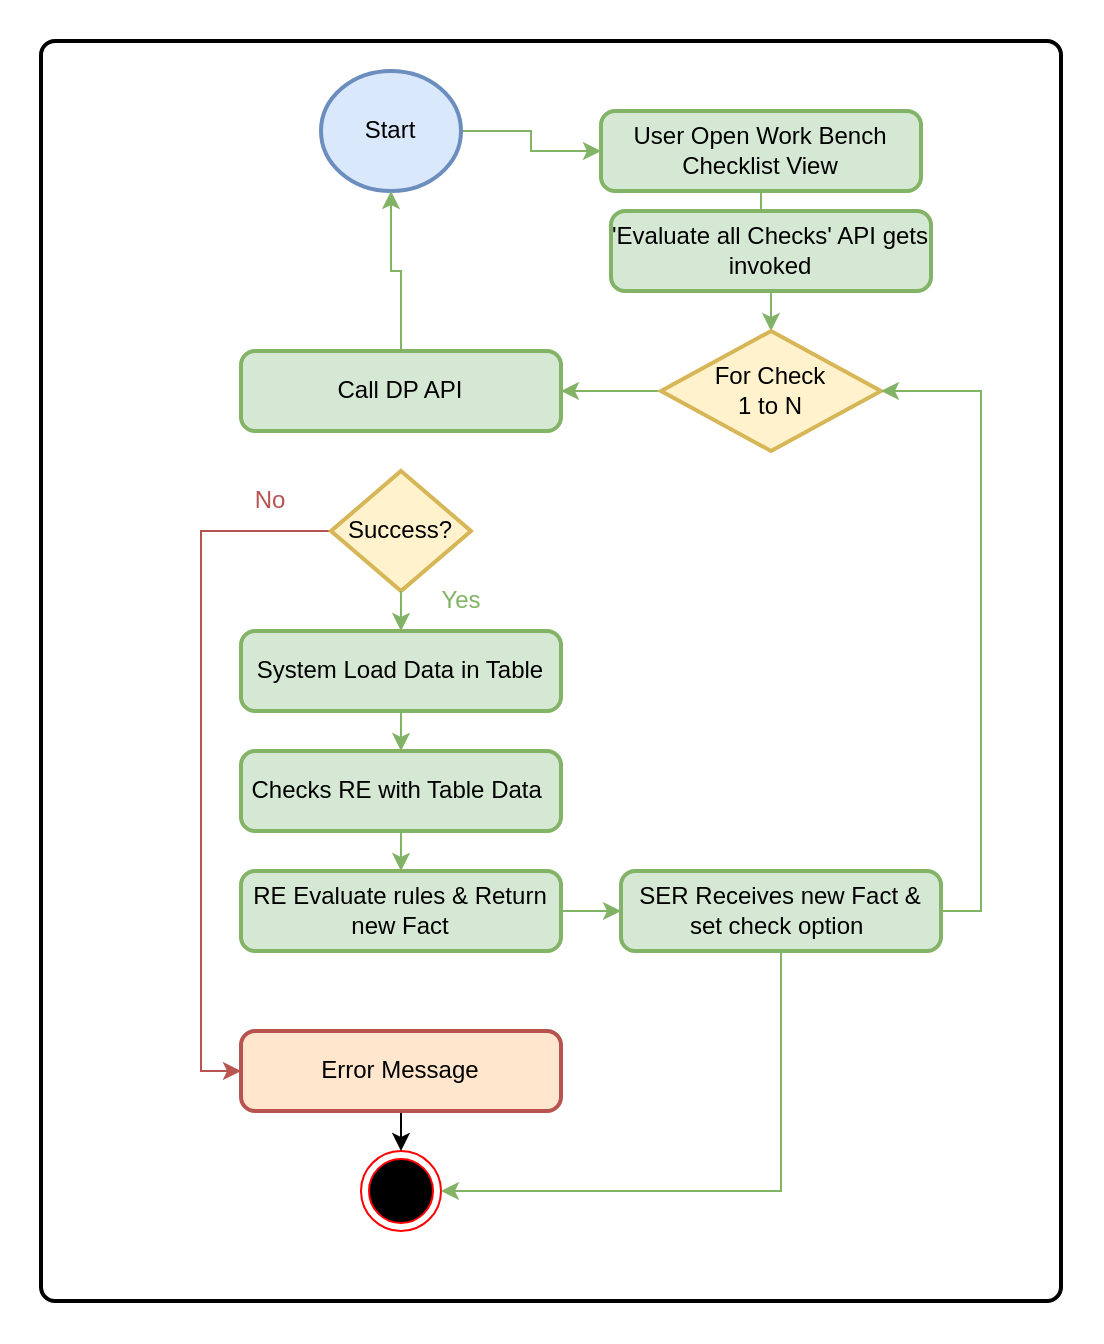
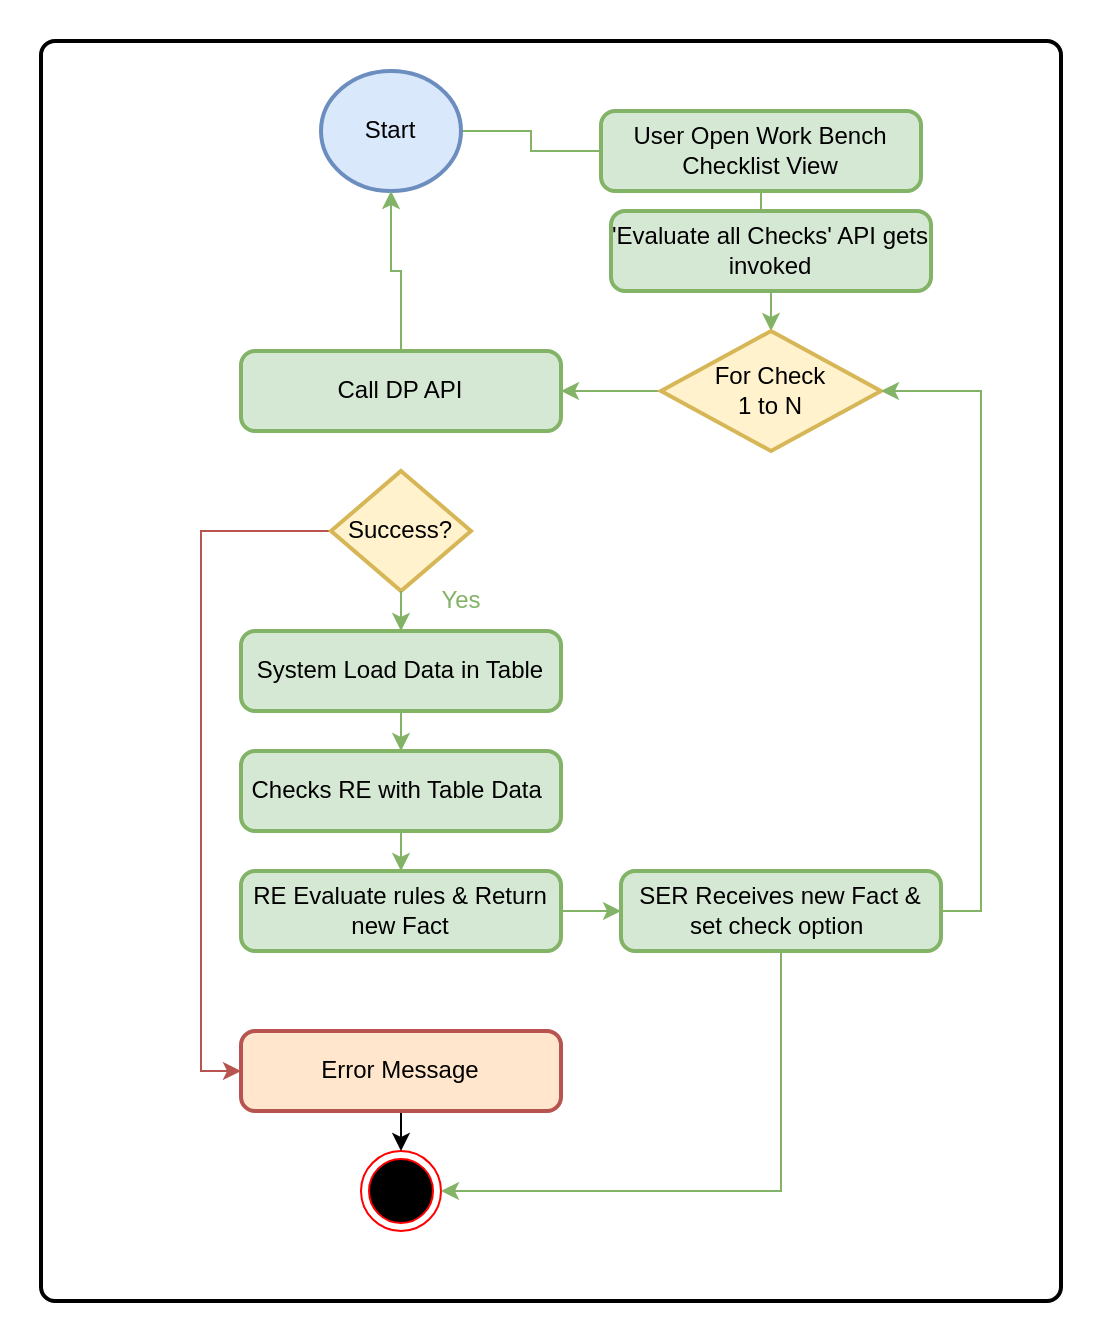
edge "Start" -> "User Open Work Bench Checklist View": arrowhead classic -> none
node "No": removed
